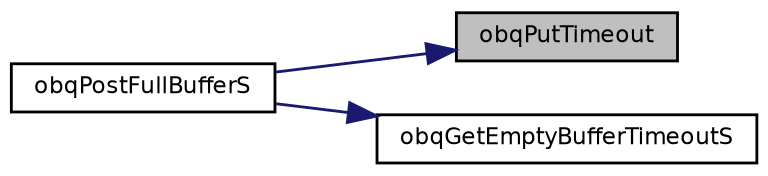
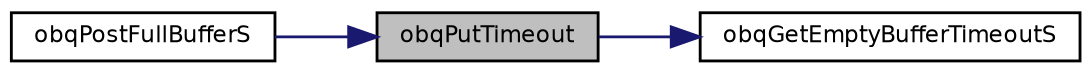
edge "obqPostFullBufferS" -> "obqGetEmptyBufferTimeoutS": now "obqPutTimeout" -> "obqGetEmptyBufferTimeoutS"
